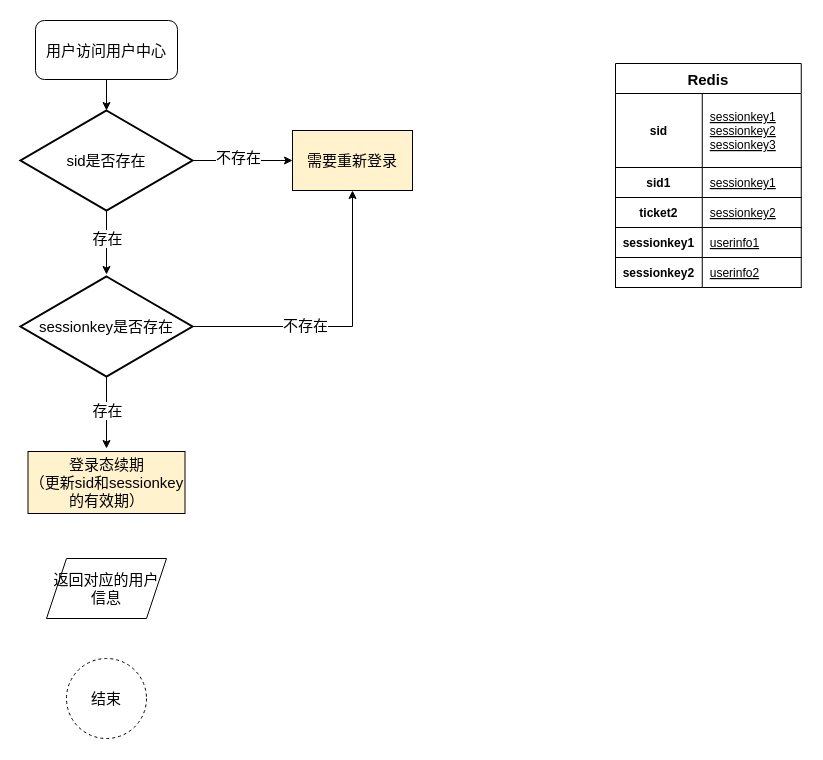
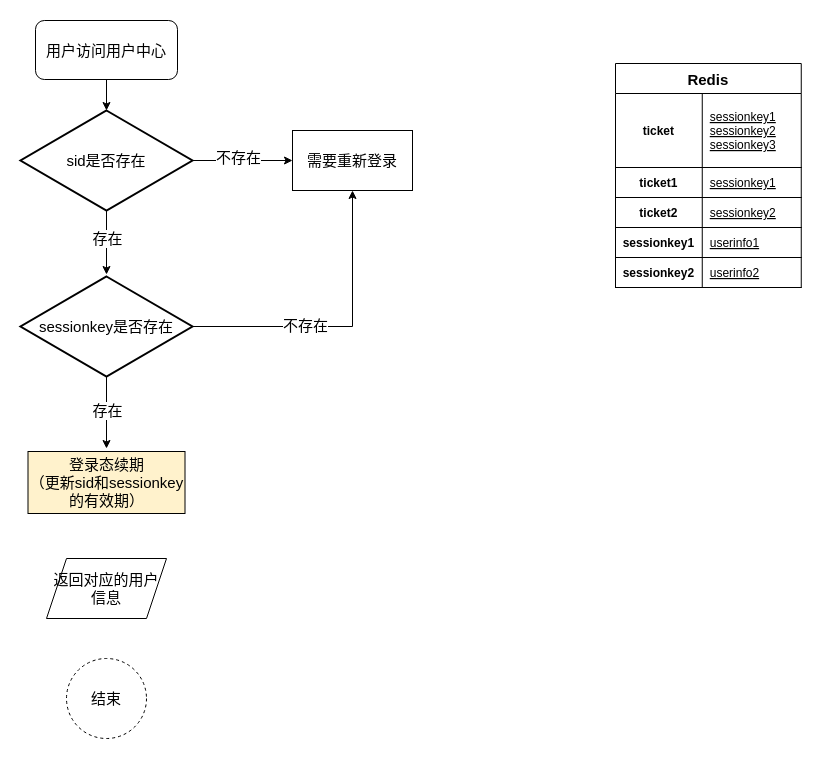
node "sid": label "sid" -> "ticket"
node "需要重新登录": fillcolor #fff2cc -> #ffffff
node "sid1": label "sid1" -> "ticket1"
